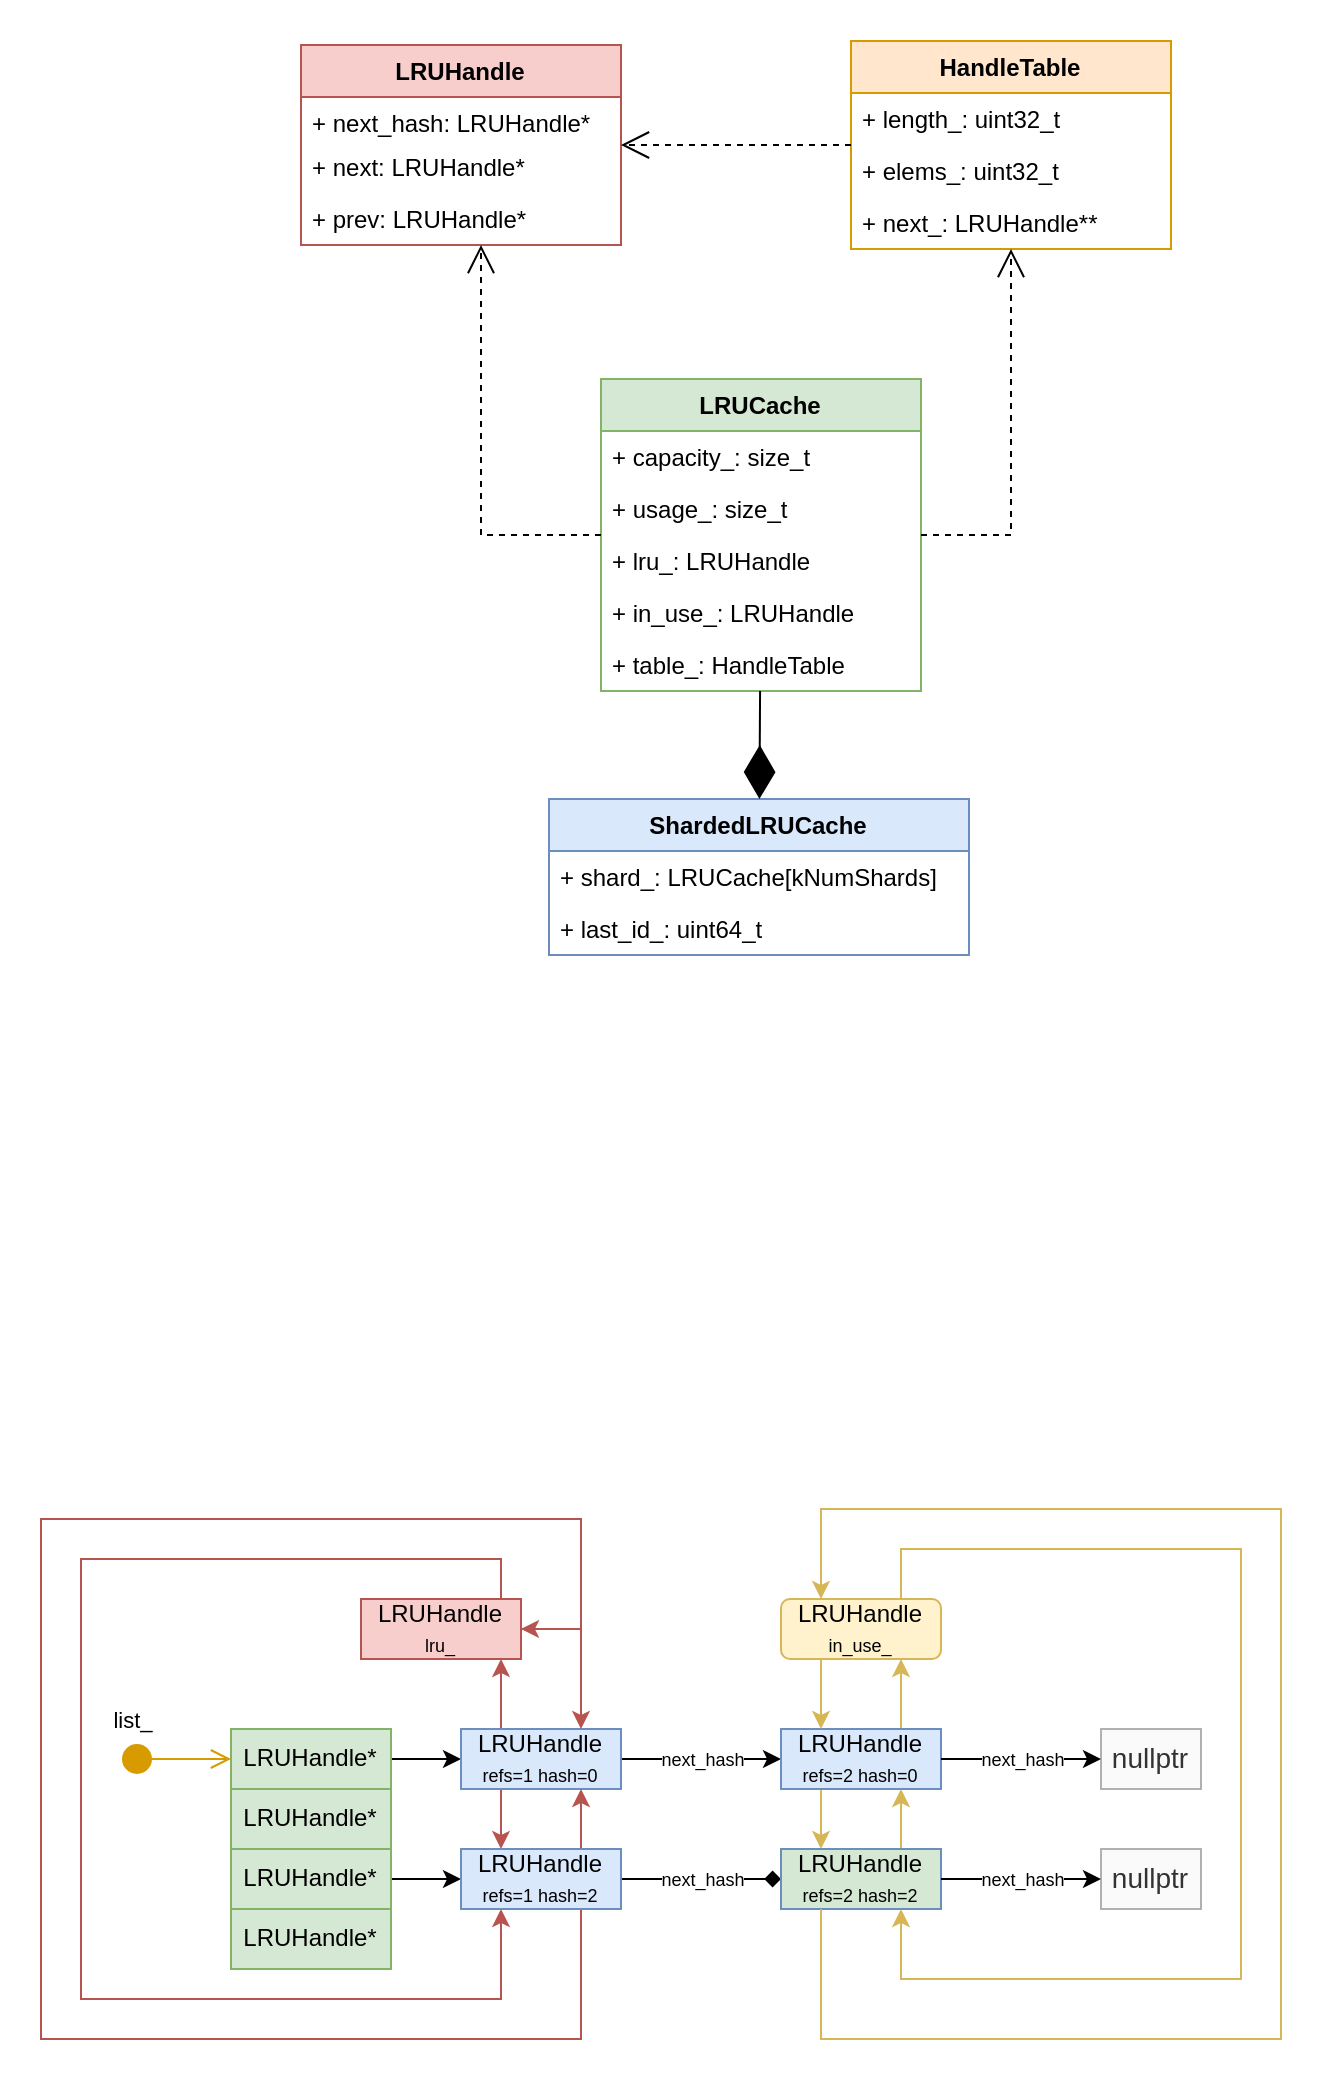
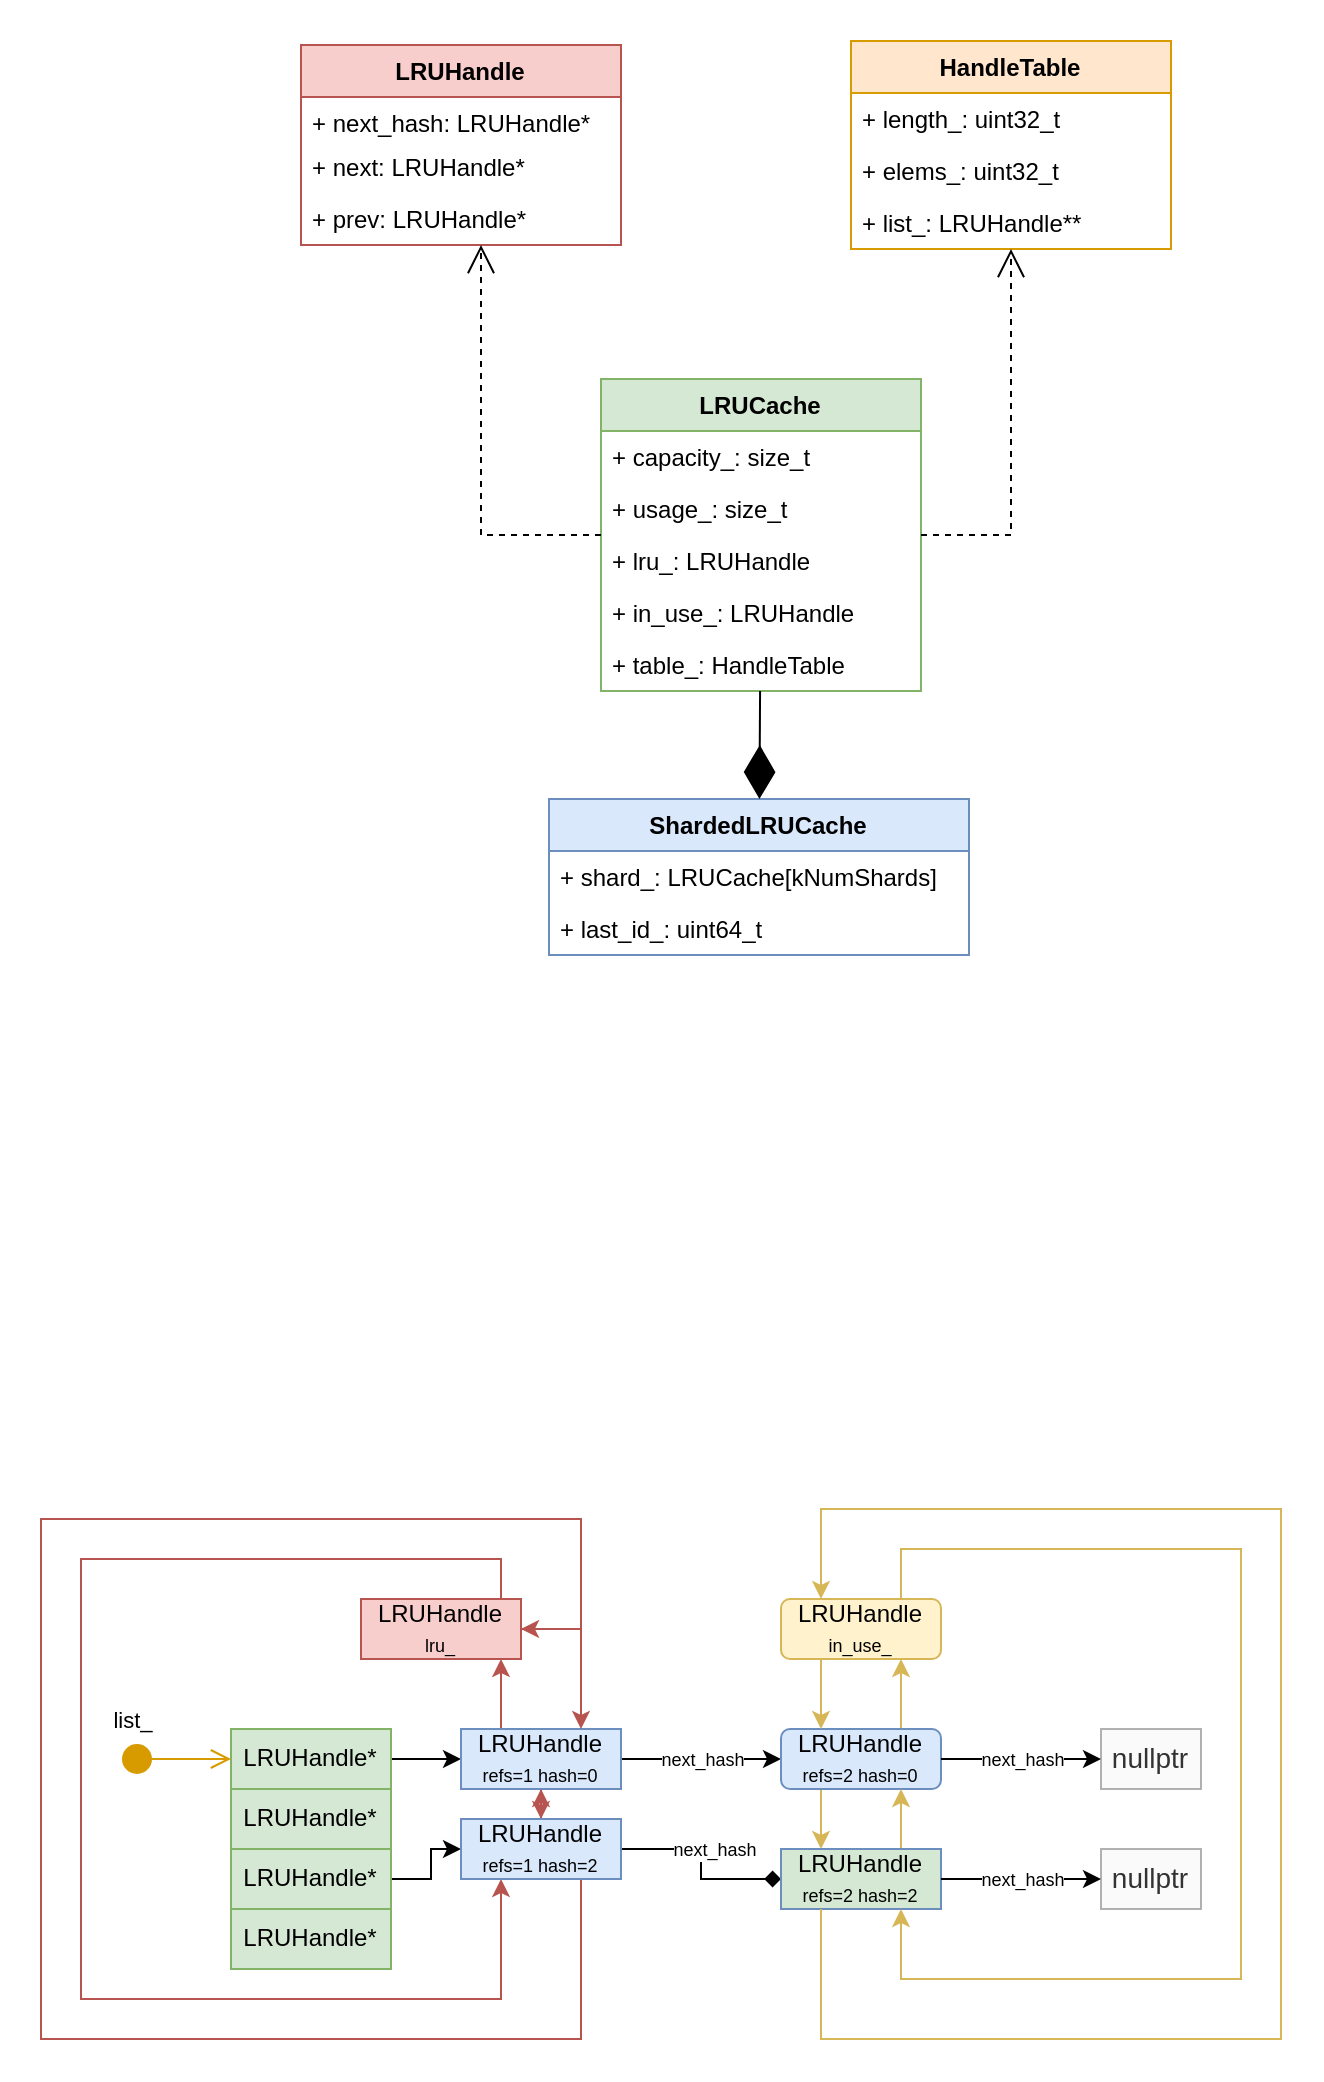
edge "HandleTable" -> "LRUHandle": removed
node "+ next_: LRUHandle**": label "+ next_: LRUHandle**" -> "+ list_: LRUHandle**"
node "LRUHandle refs=2 hash=0": shape rectangle -> rounded rectangle
node "LRUHandle refs=1 hash=2": moved (541, 1879) -> (541, 1849)
